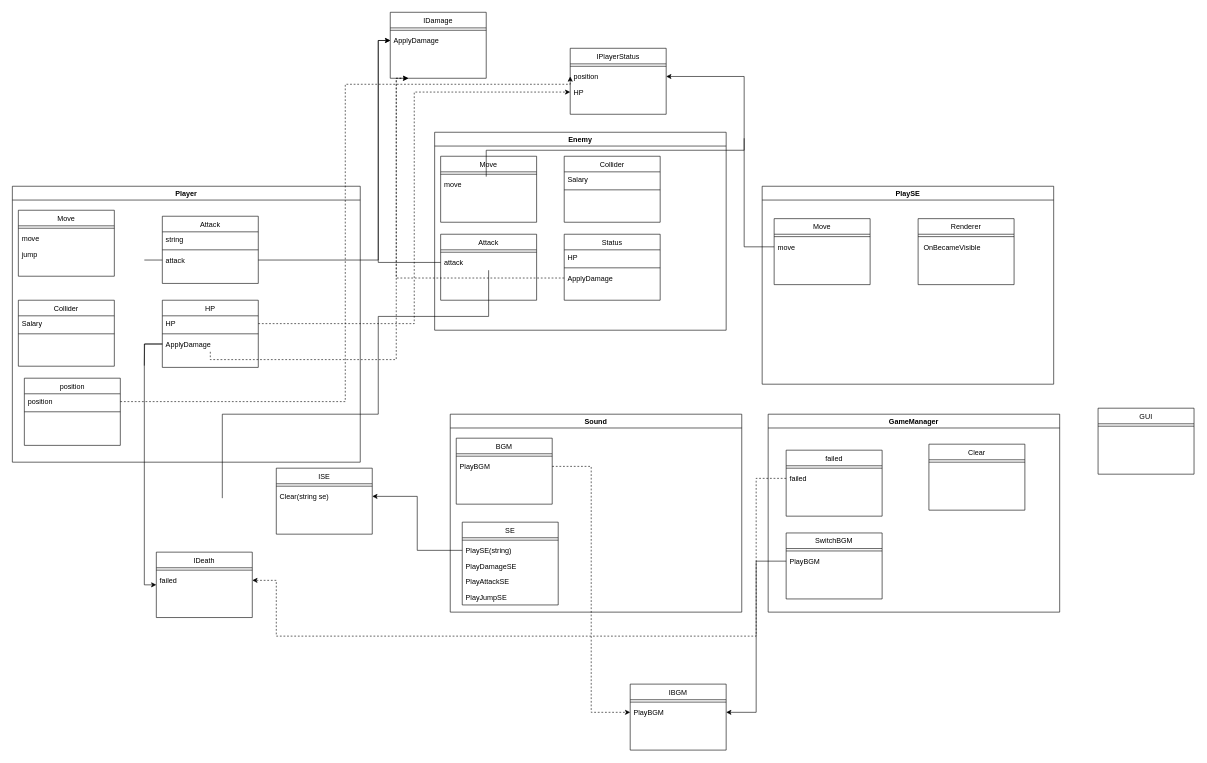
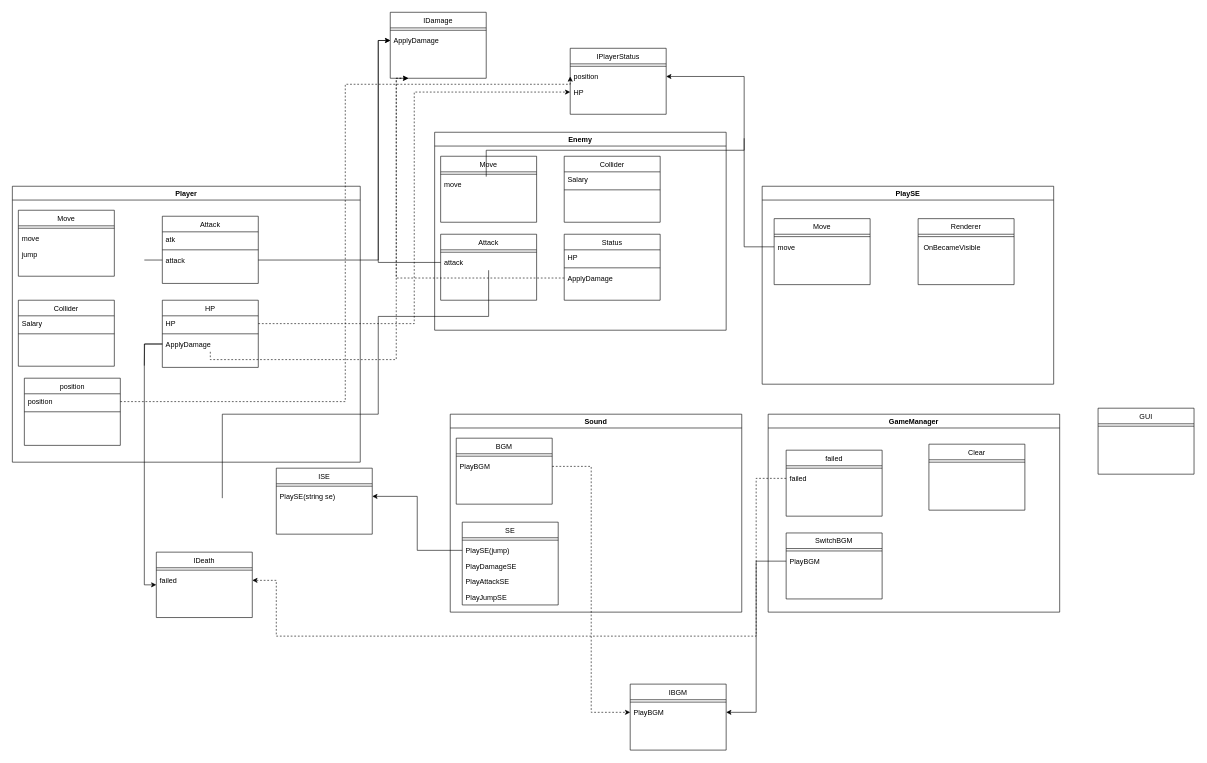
node "string": label "string" -> "atk"
node "Clear(string se)": label "Clear(string se)" -> "PlaySE(string se)"
node "PlaySE(string)": label "PlaySE(string)" -> "PlaySE(jump)"
